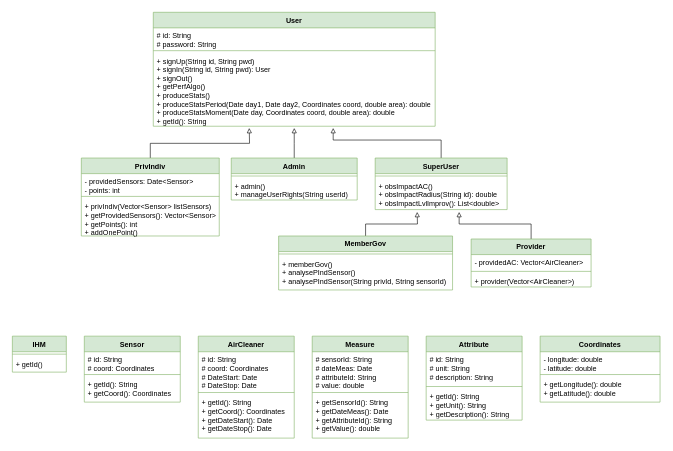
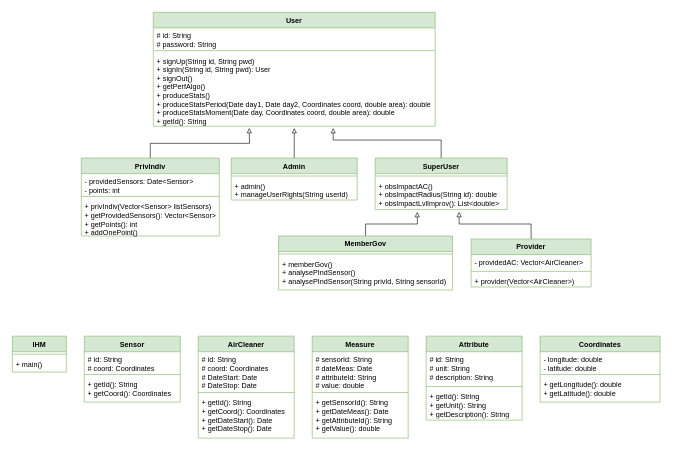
node "+ getId()": label "+ getId()" -> "+ main()"
